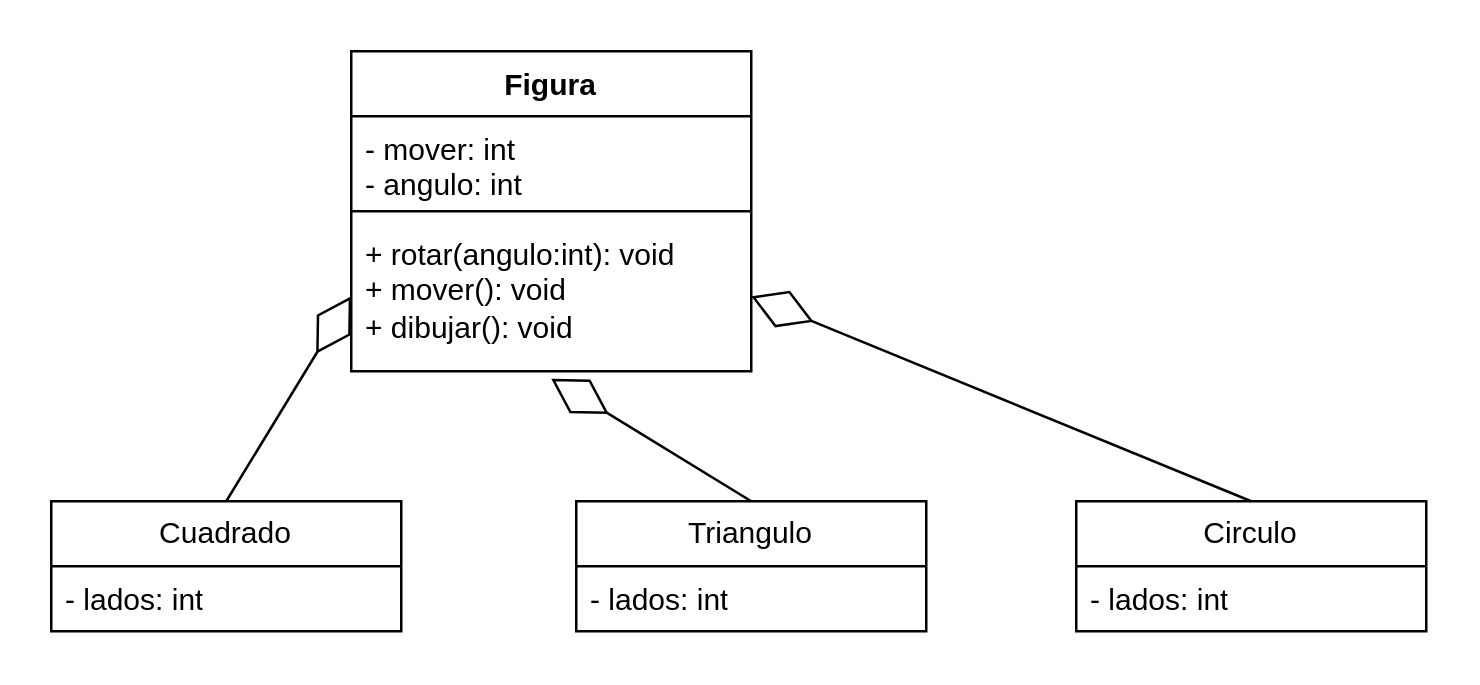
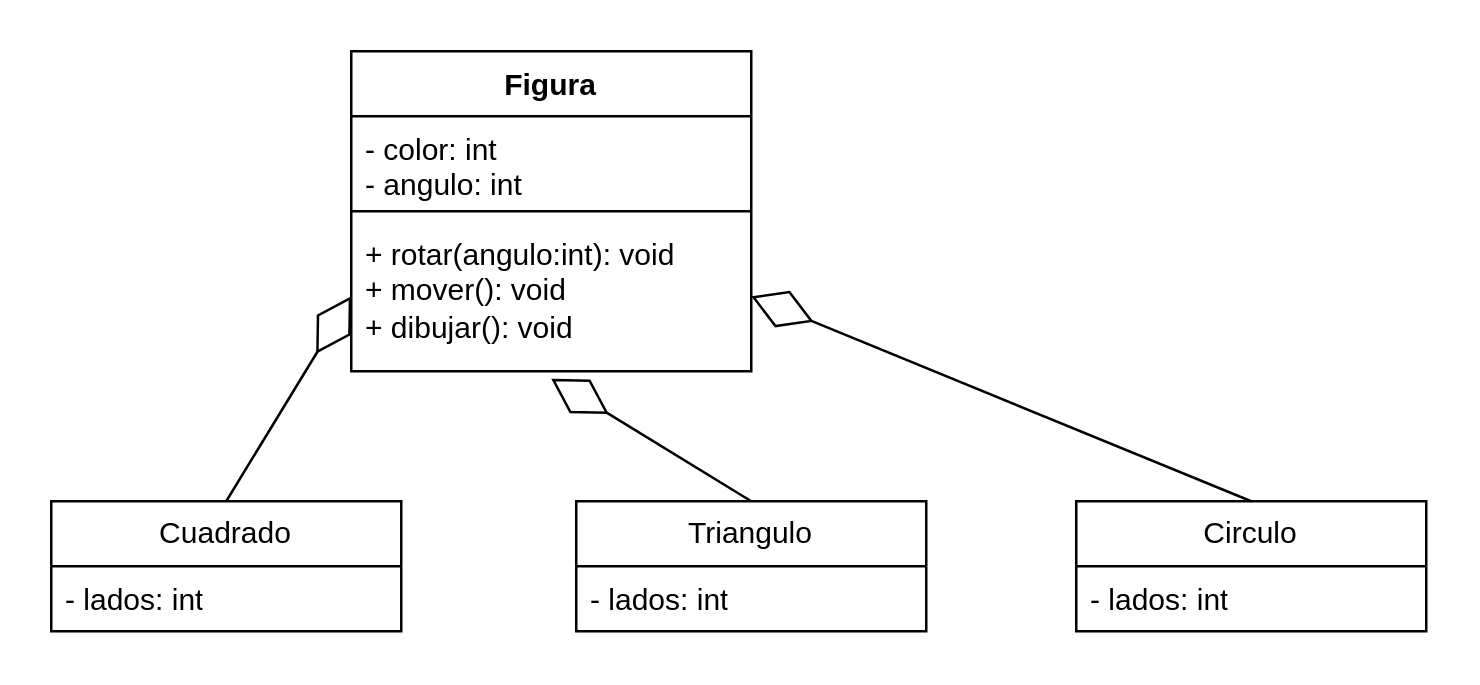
node "- mover: int - angulo: int": label "- mover: int - angulo: int" -> "- color: int - angulo: int"
